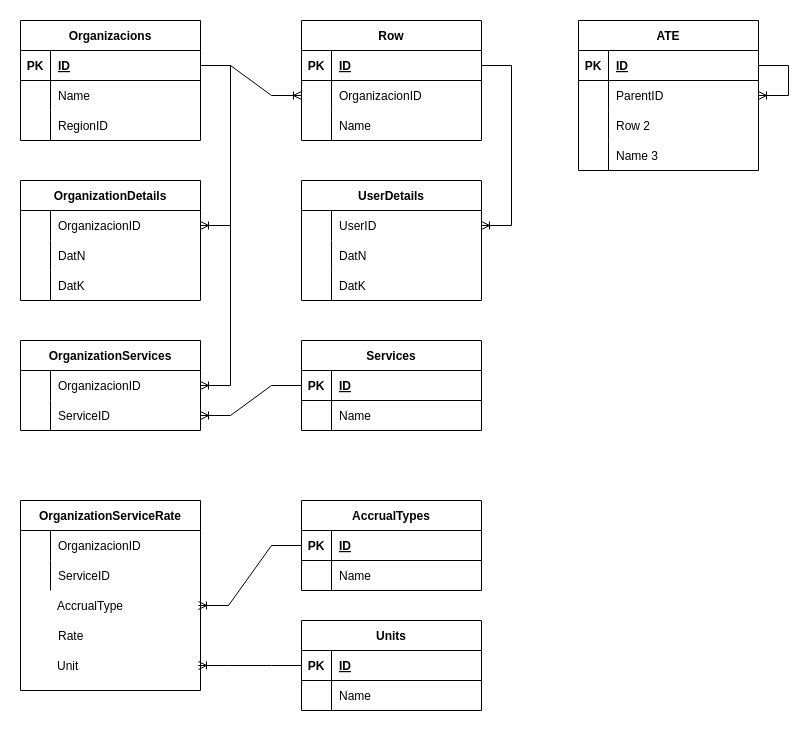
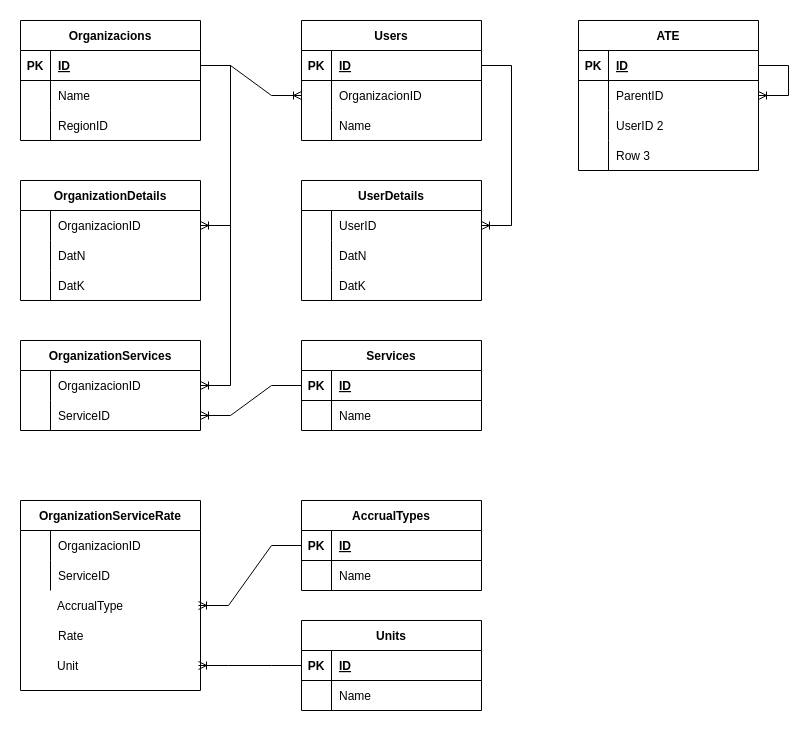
node "Row": label "Row" -> "Users"
node "Row 2": label "Row 2" -> "UserID 2"
node "Name 3": label "Name 3" -> "Row 3"
